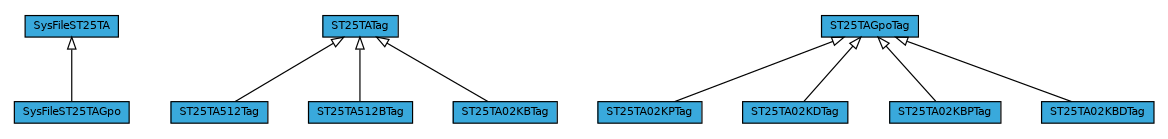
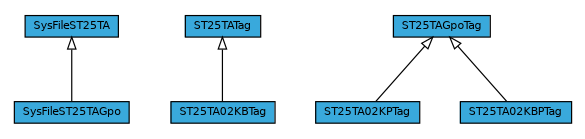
node "ST25TA512Tag": removed
node "ST25TA512BTag": removed
node "ST25TA02KDTag": removed
node "ST25TA02KBDTag": removed
